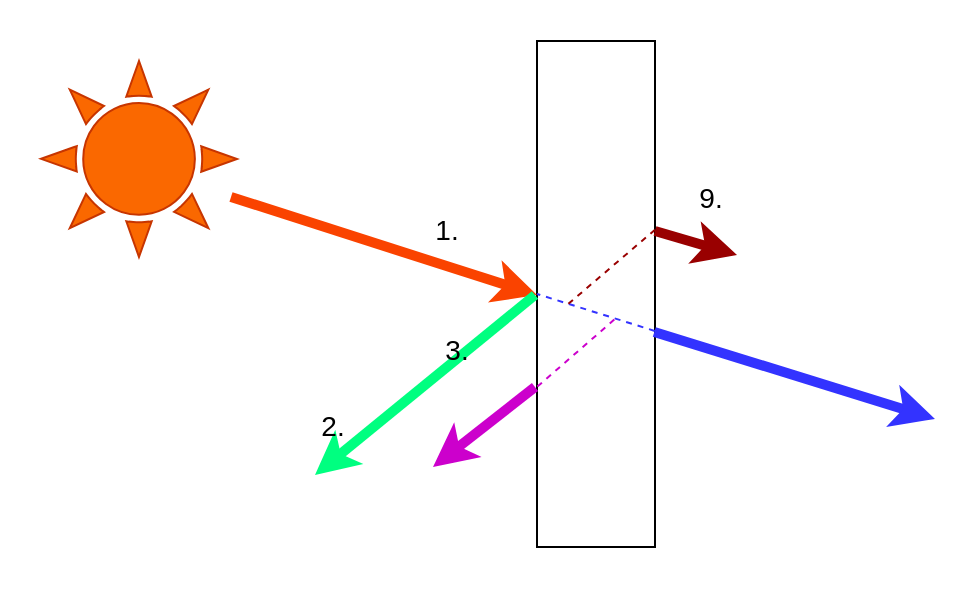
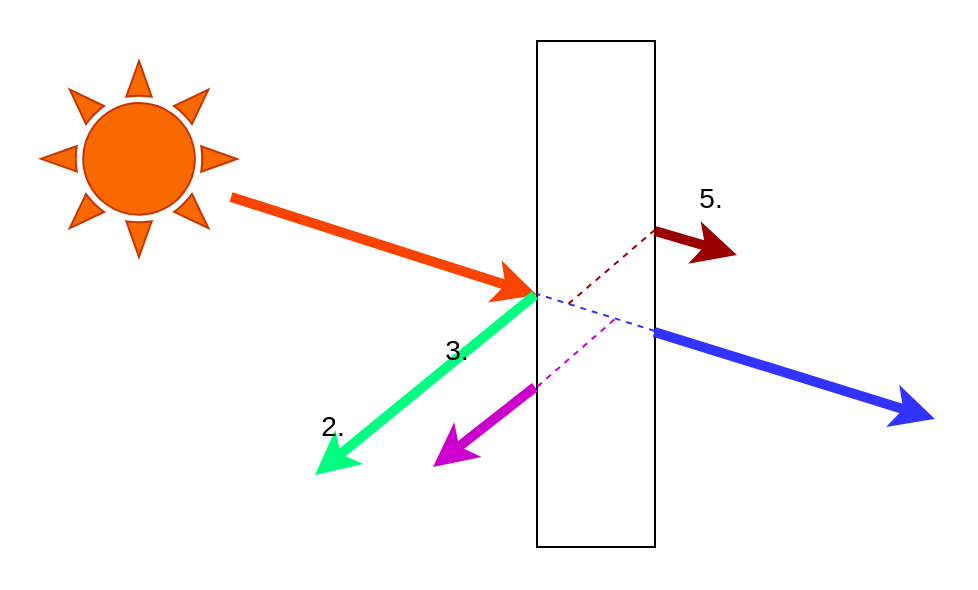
node "9.": label "9." -> "5."
node "1.": removed
